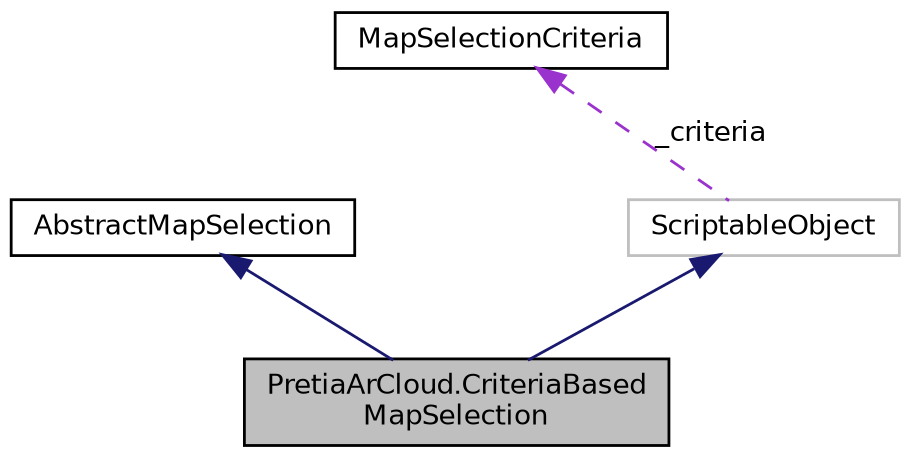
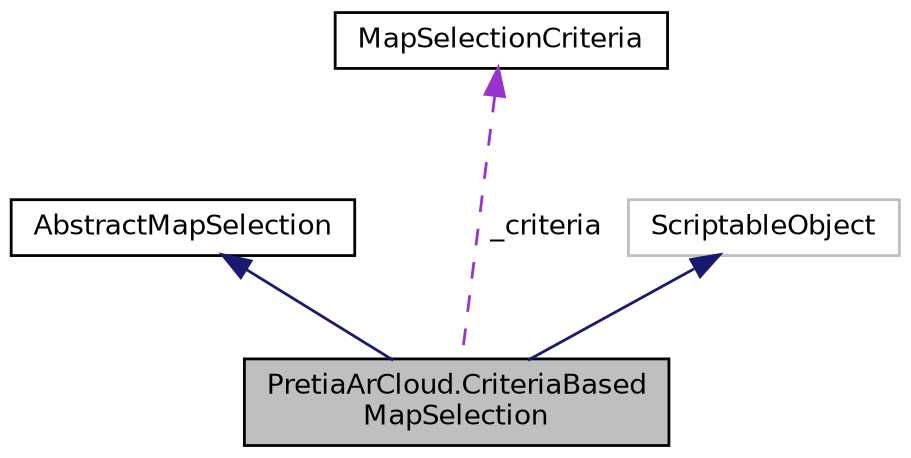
edge "ScriptableObject" -> "MapSelectionCriteria": now "PretiaArCloud.CriteriaBased MapSelection" -> "MapSelectionCriteria"
